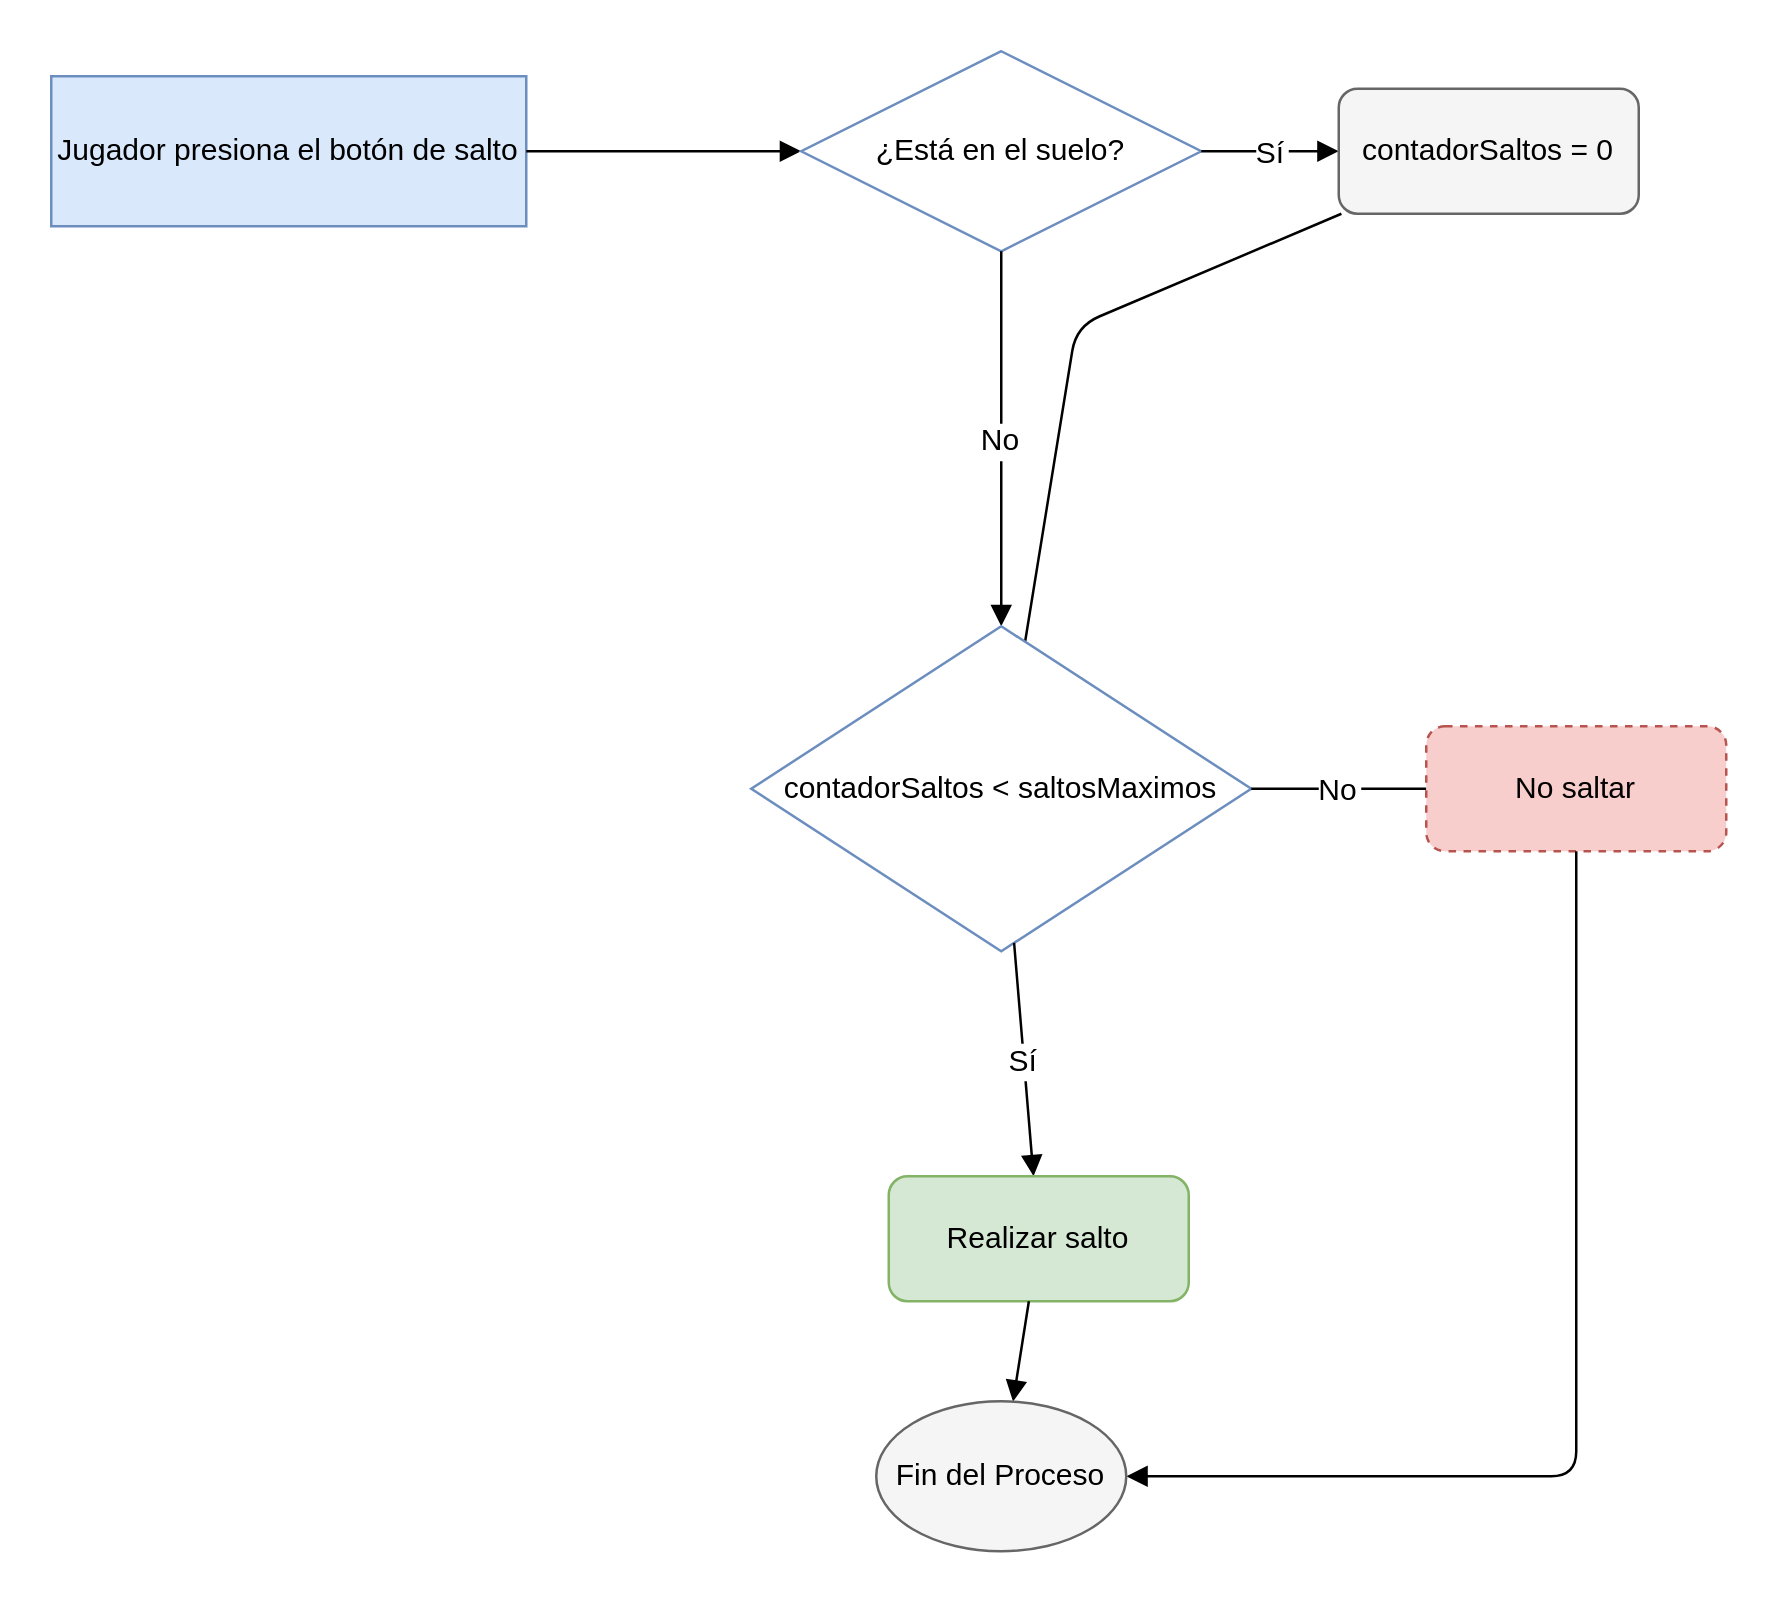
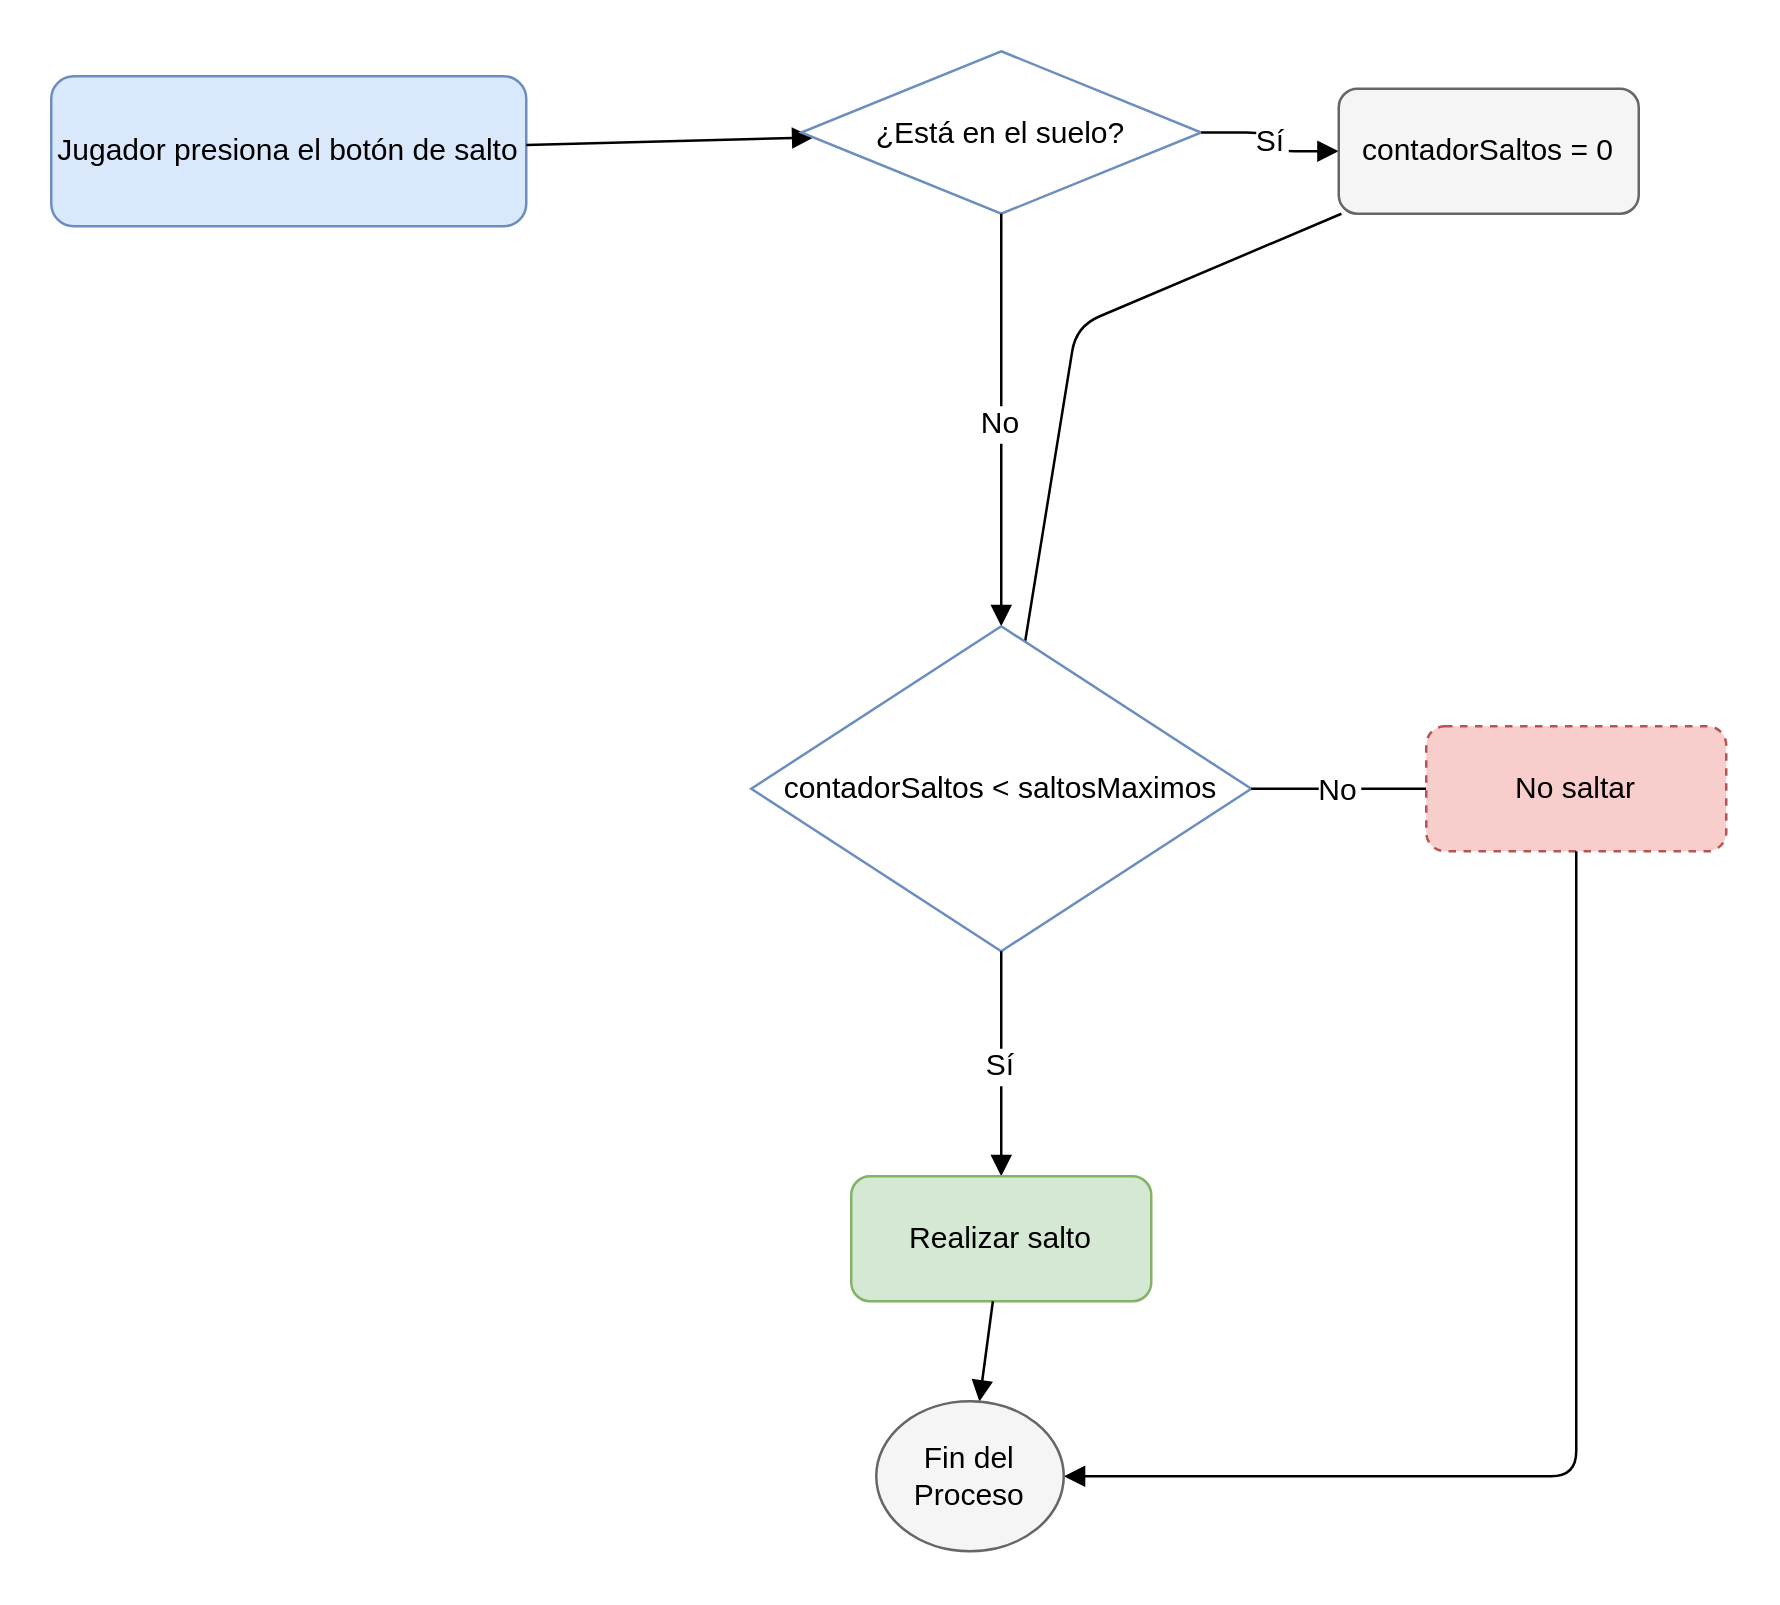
node "Jugador presiona el botón de salto": shape rectangle -> rounded rectangle
node "¿Está en el suelo?": size 400x200 -> 400x163
node "Realizar salto": moved (1039, 1239) -> (1001, 1239)
node "Fin del Proceso": size 250x150 -> 188x150
